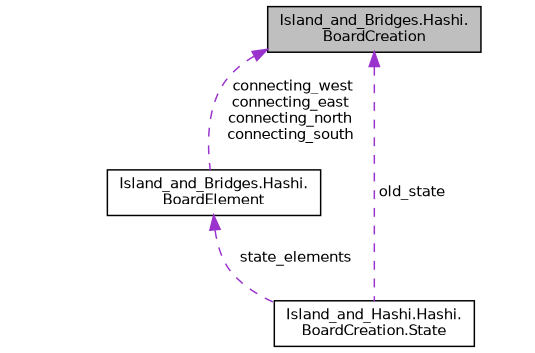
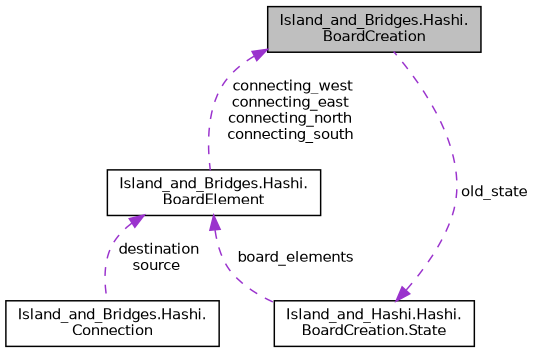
edge "Island_and_Hashi.Hashi. BoardCreation.State" -> "Island_and_Bridges.Hashi. BoardCreation": reversed
edge "Island_and_Hashi.Hashi. BoardCreation.State" -> "Island_and_Bridges.Hashi. BoardElement": label " state_elements" -> " board_elements"
node "Island_and_Bridges.Hashi. Connection": added
